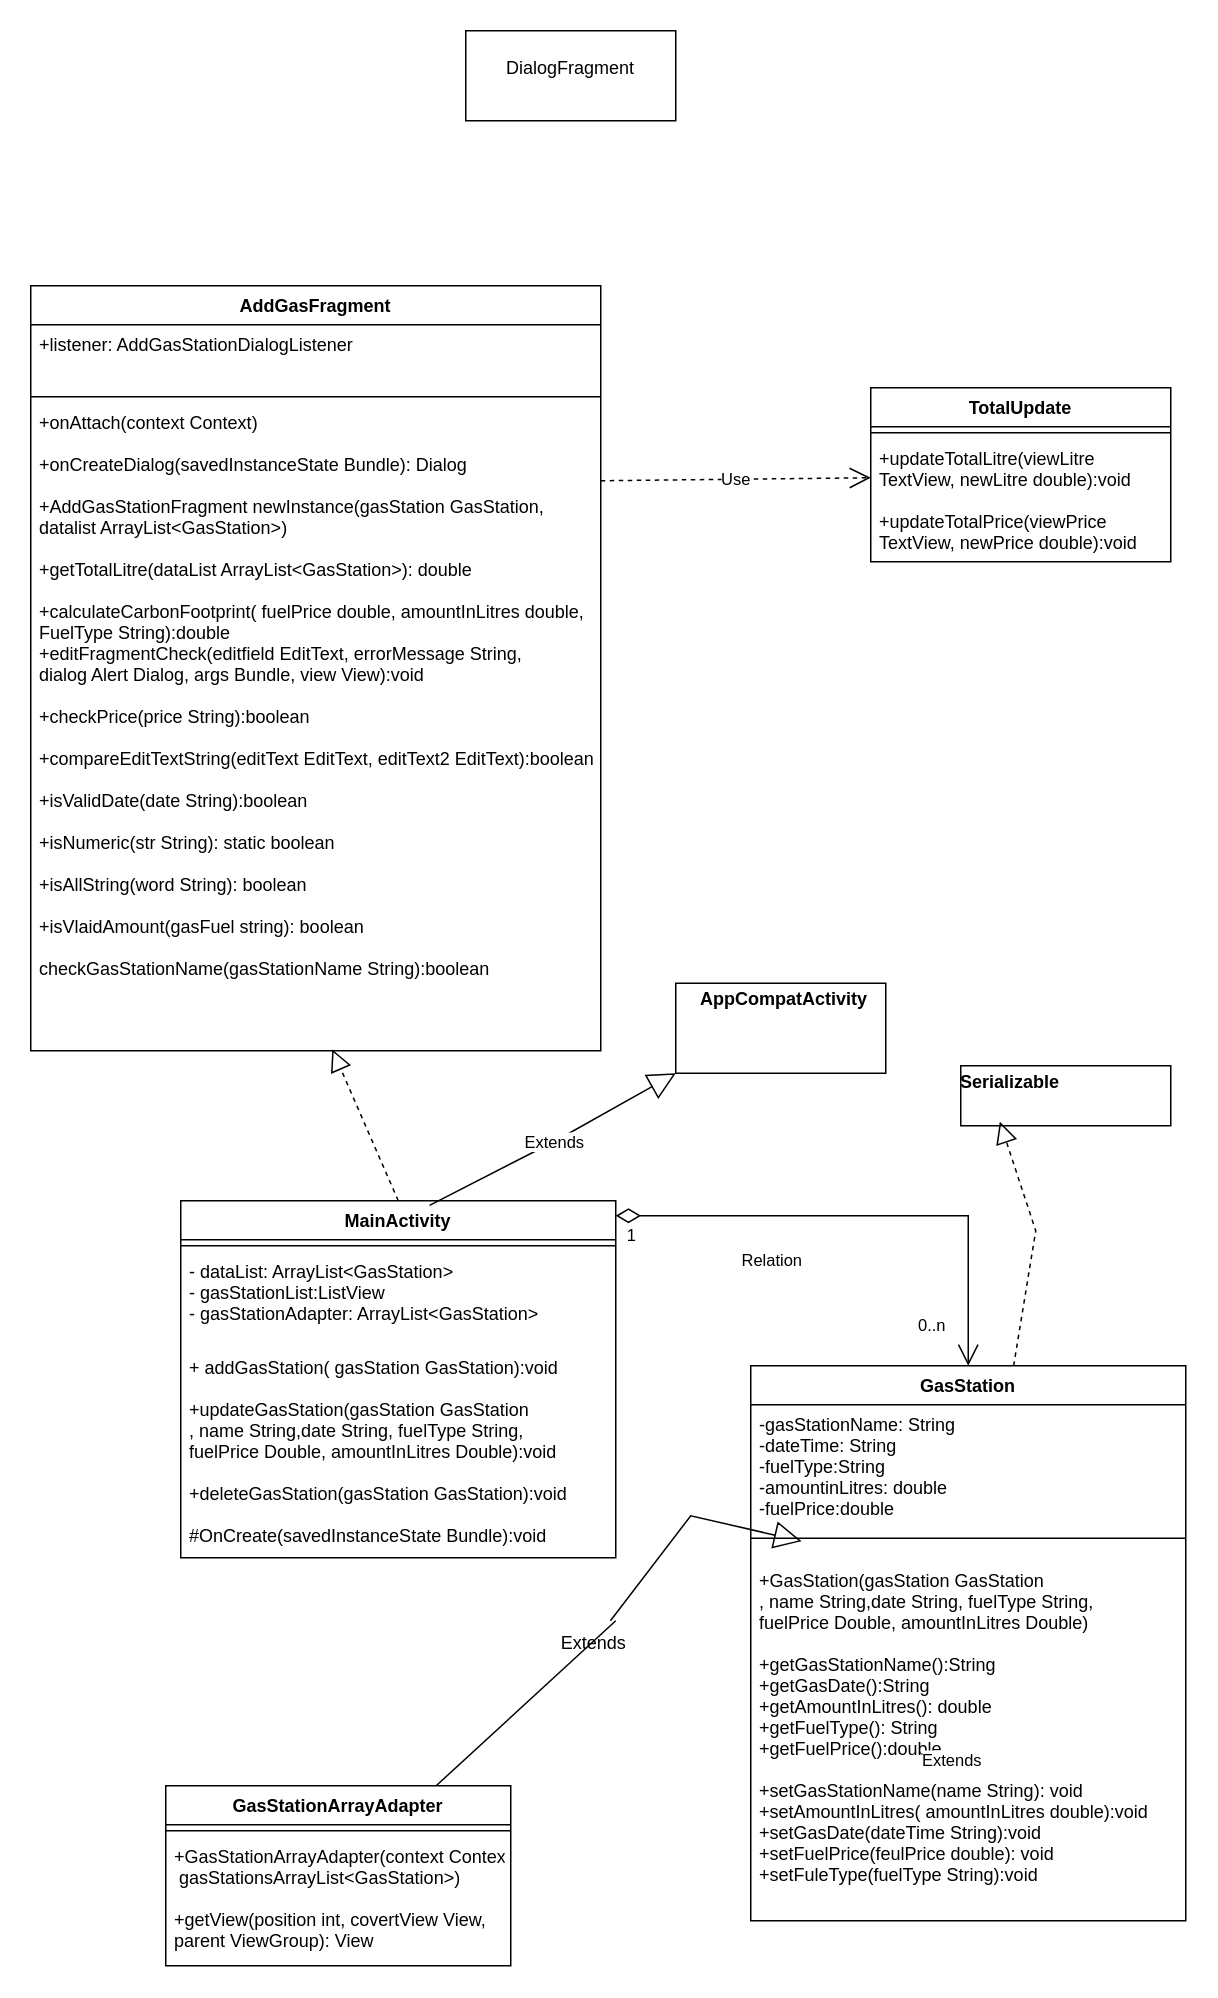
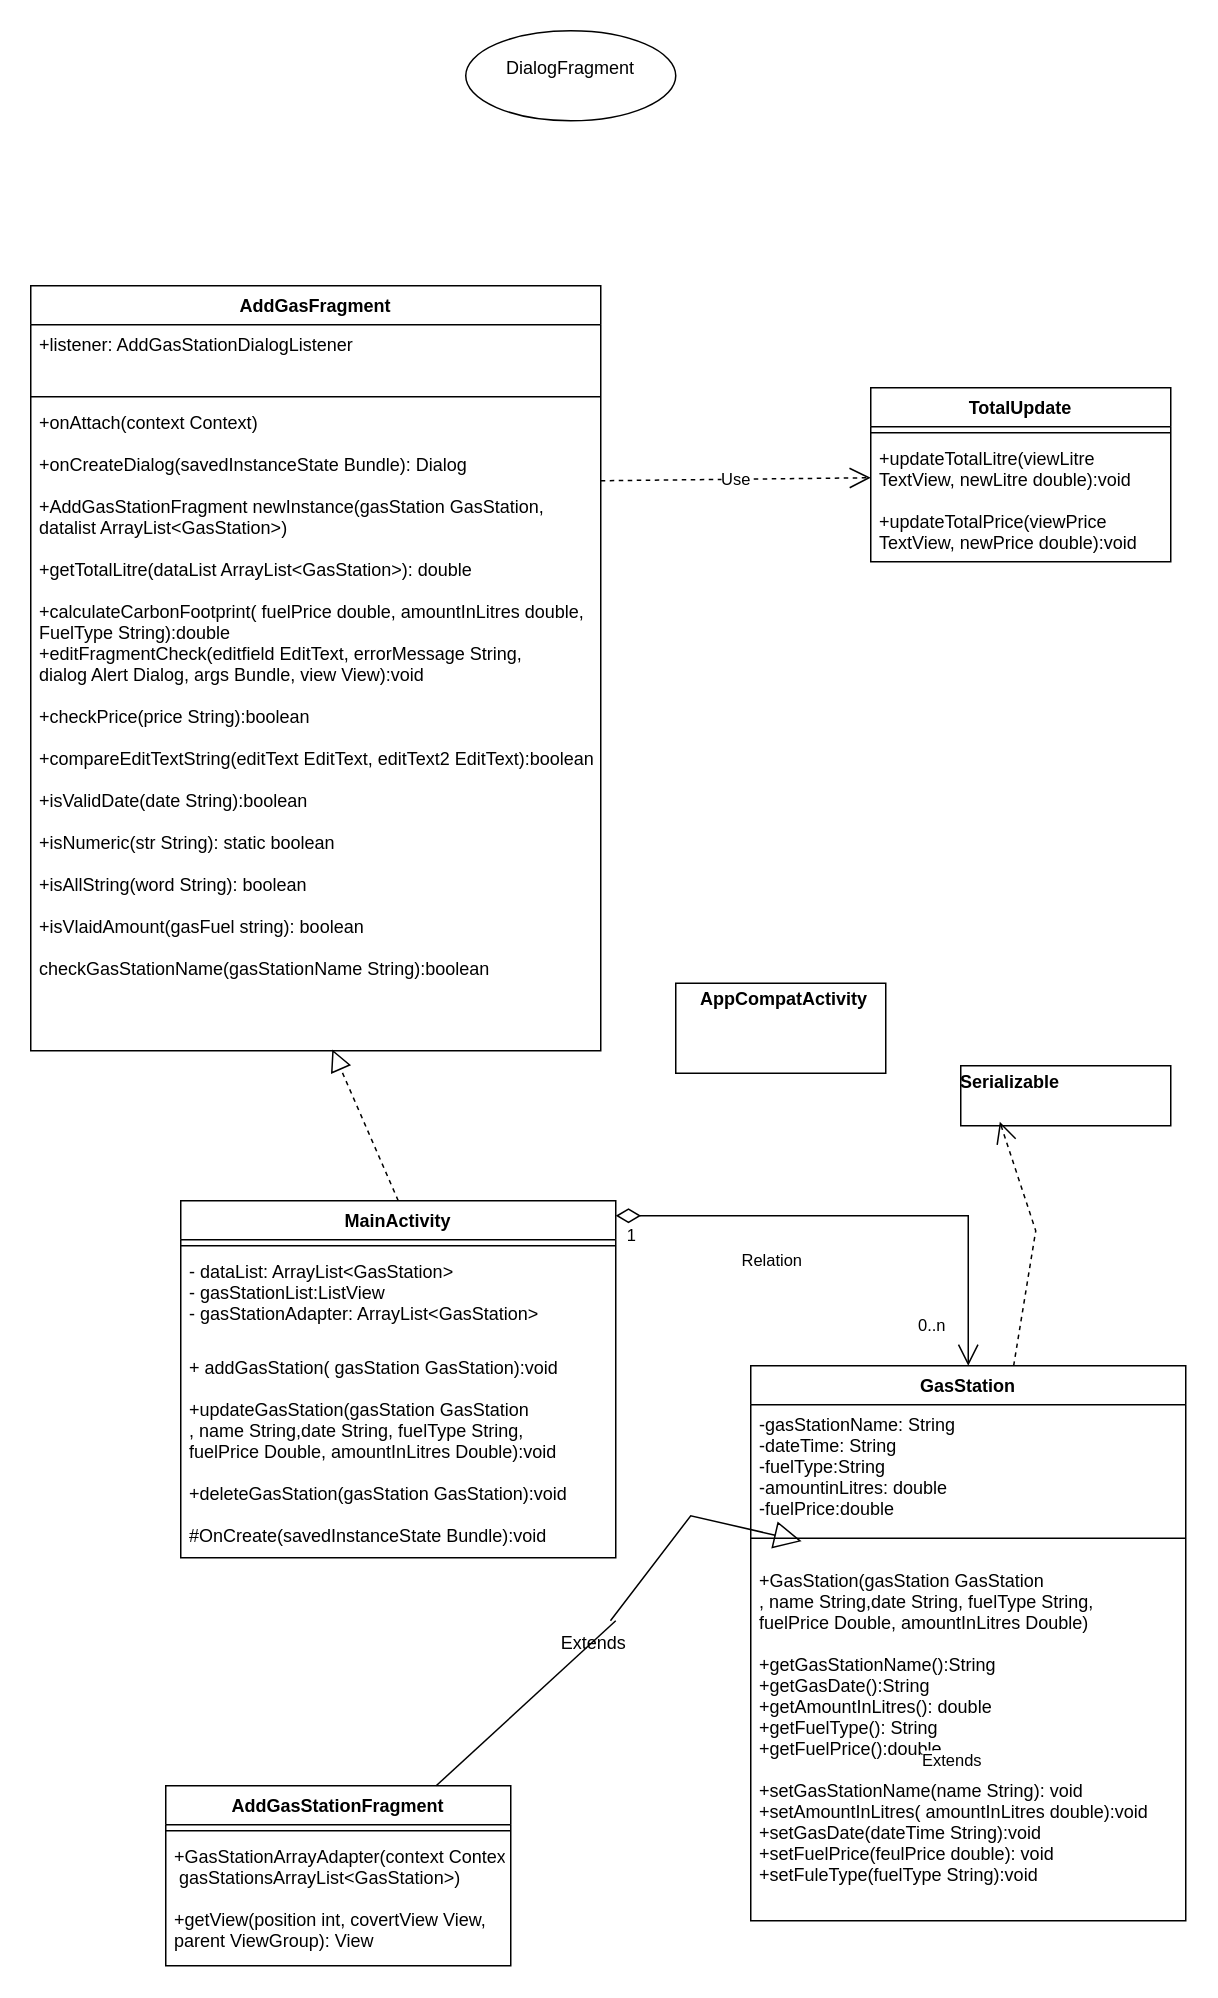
node "DialogFragment": shape rectangle -> ellipse
edge "GasStation" -> "Serializable": arrowhead block -> open
edge "MainActivity" -> "AppCompatActivity": removed, label "Extends"
node "GasStationArrayAdapter": label "GasStationArrayAdapter" -> "AddGasStationFragment"
